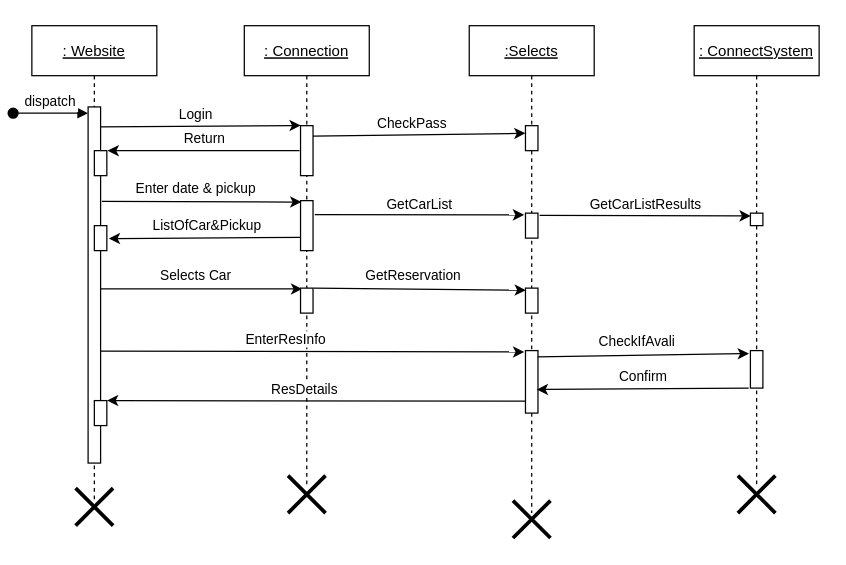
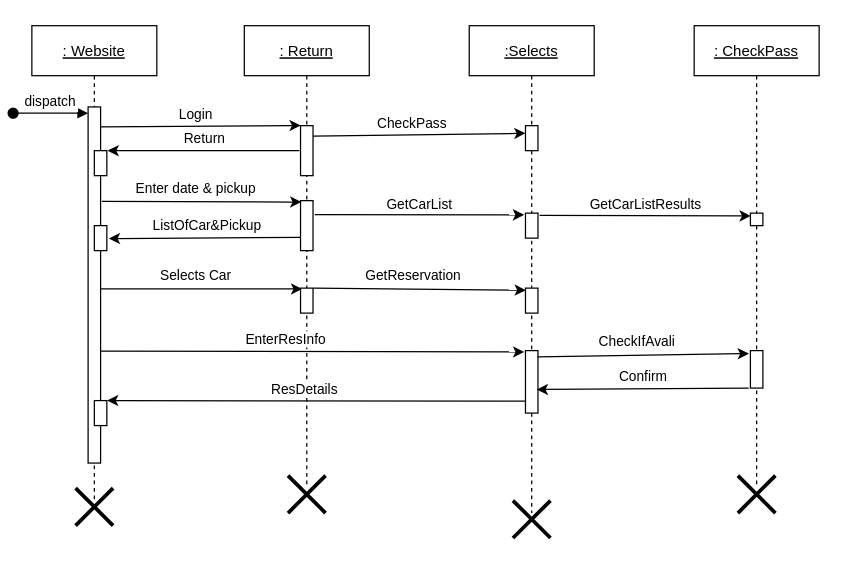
node ": Connection": label ": Connection" -> ": Return"
node ": ConnectSystem": label ": ConnectSystem" -> ": CheckPass"
